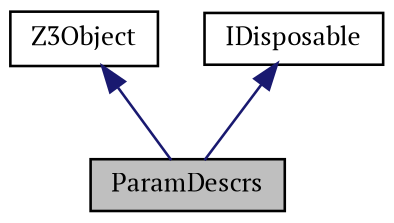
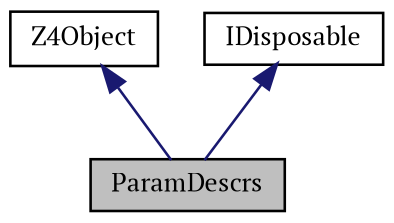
node "Z3Object": label "Z3Object" -> "Z4Object"
